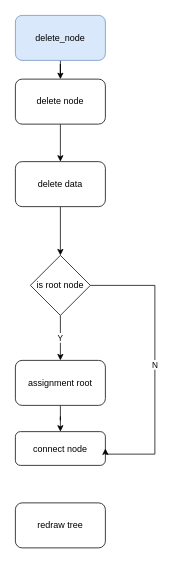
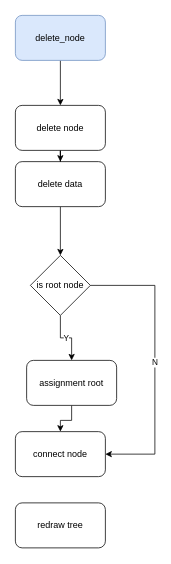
node "delete node": moved (60, 102) -> (60, 128)
node "assignment root": moved (60, 383) -> (72, 383)
node "connect node": size 90x34 -> 90x45
